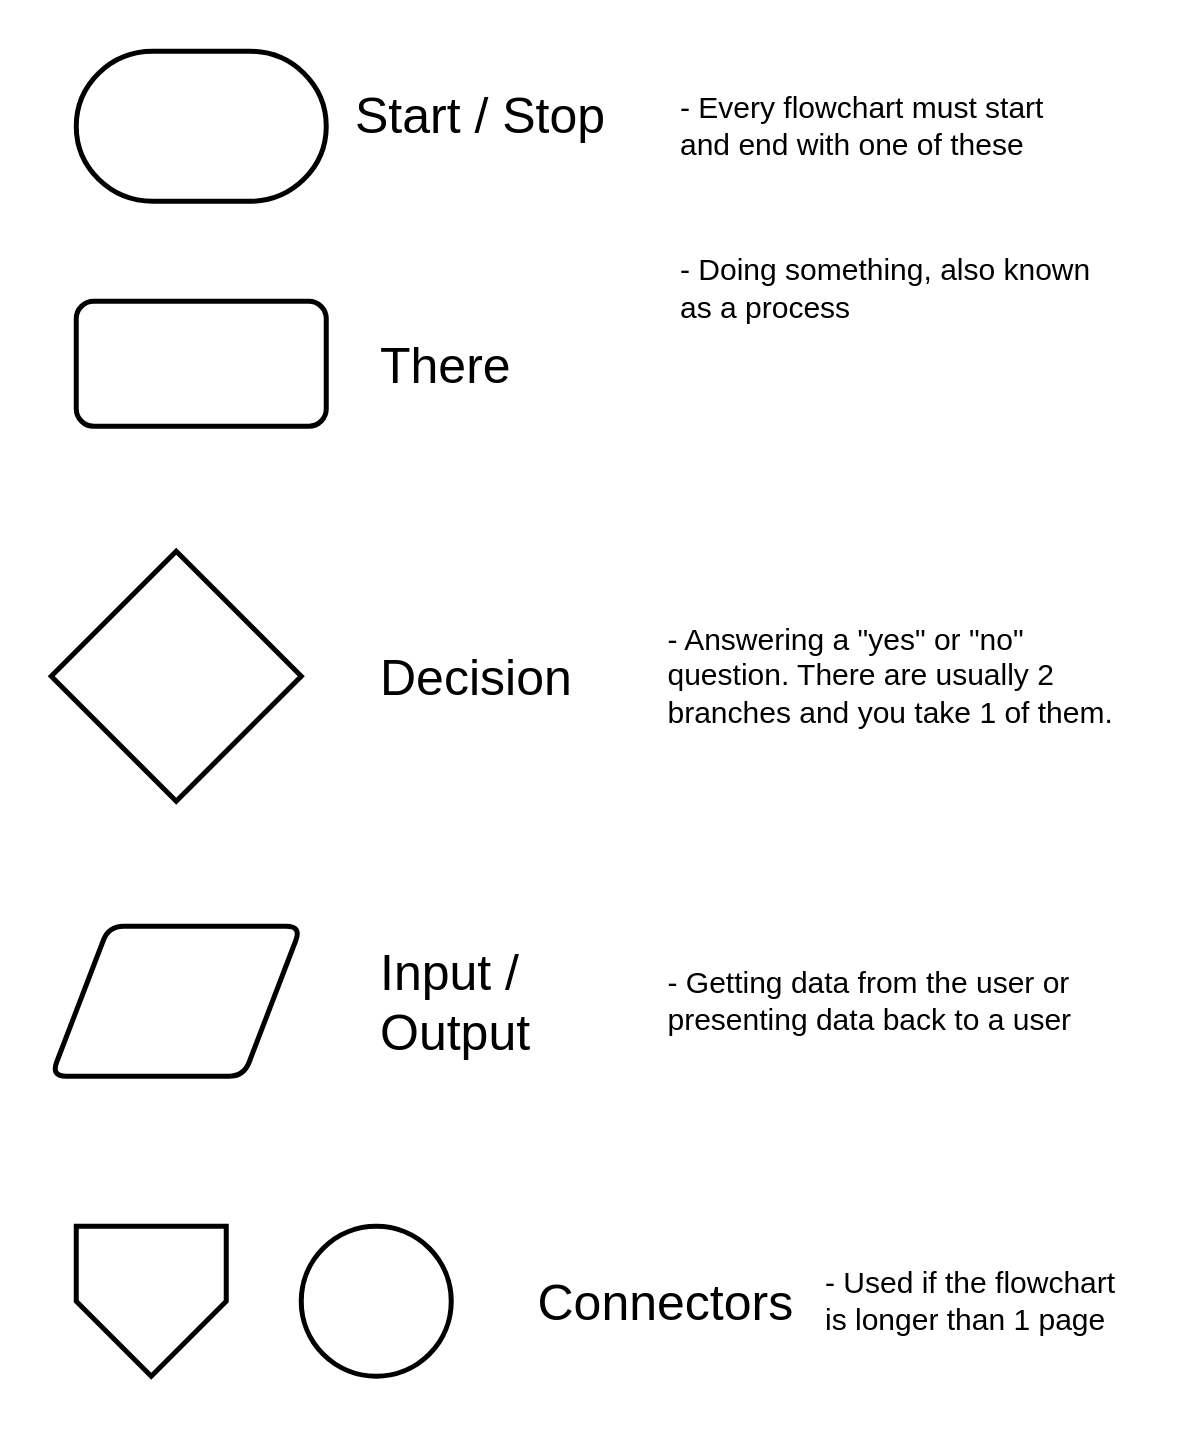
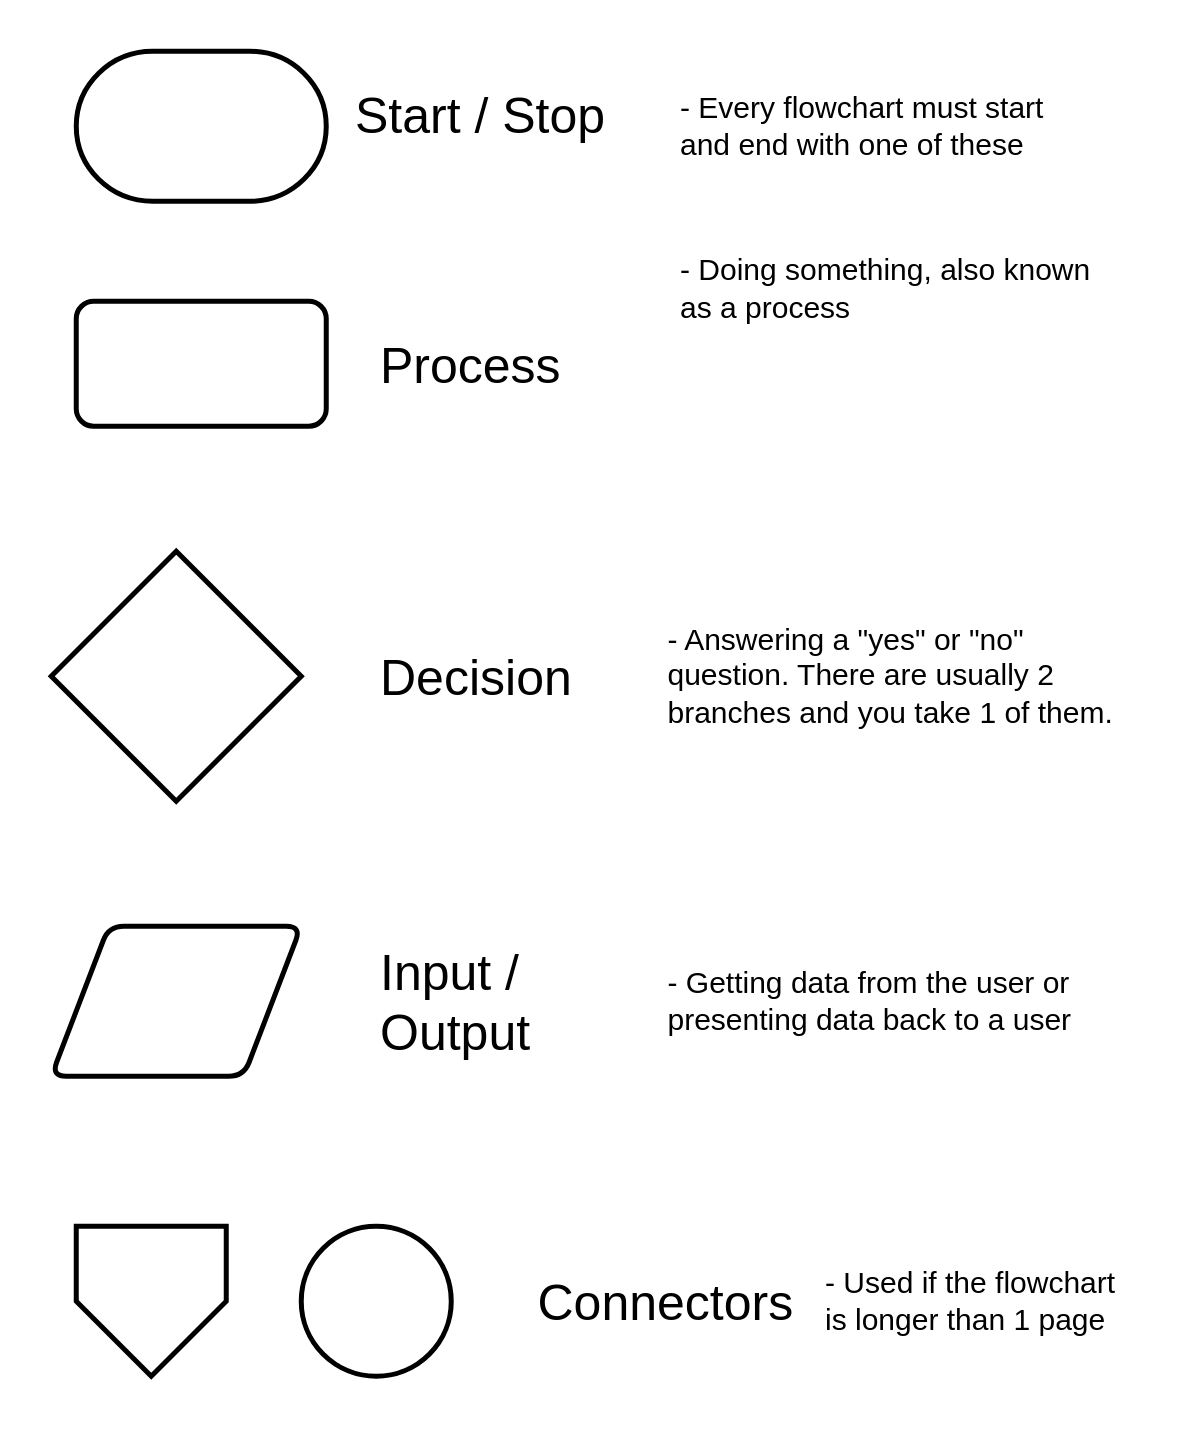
node "There": label "There" -> "Process"
